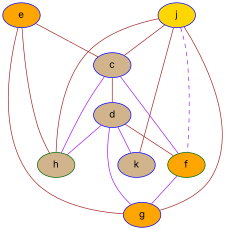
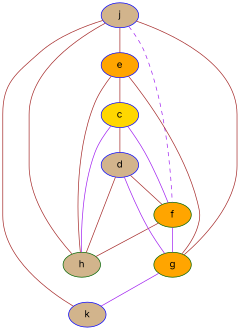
node "j": fillcolor gold -> tan
edge "j" -- "c": now "j" -- "e"
node "c": fillcolor tan -> gold
edge "d" -- "h": color purple -> brown
edge "d" -- "k": now "g" -- "k"
node "g": color blue -> darkgreen
edge "f" -- "h": added
